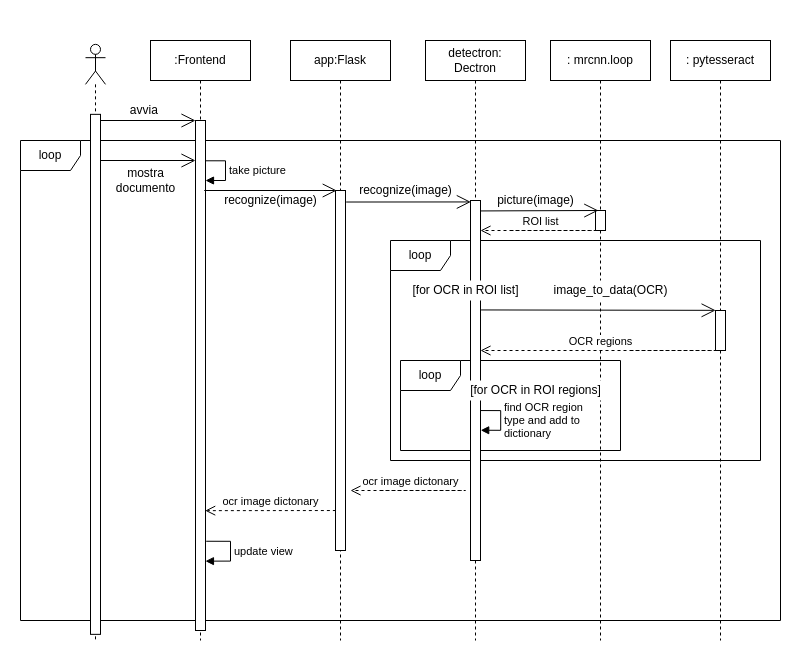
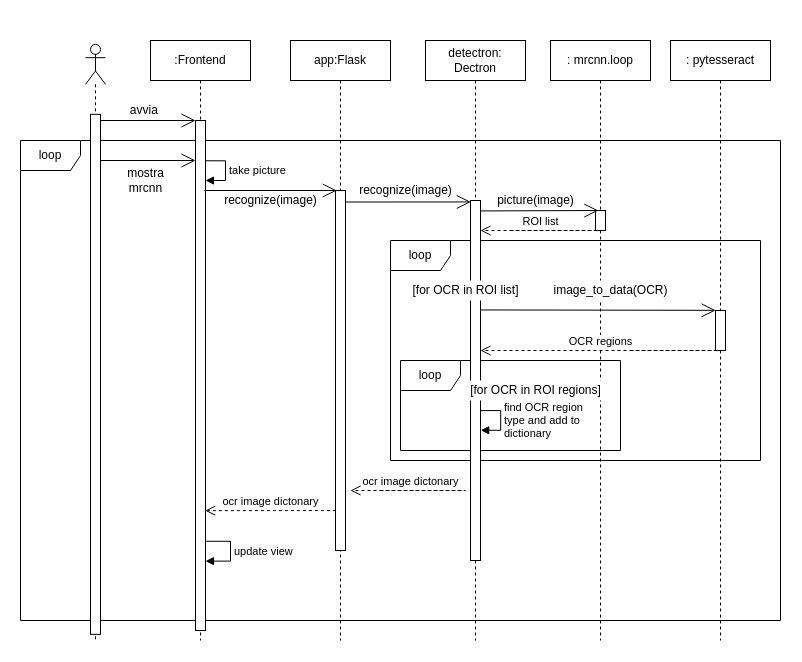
node "mostra documento": label "mostra documento" -> "mostra mrcnn"
